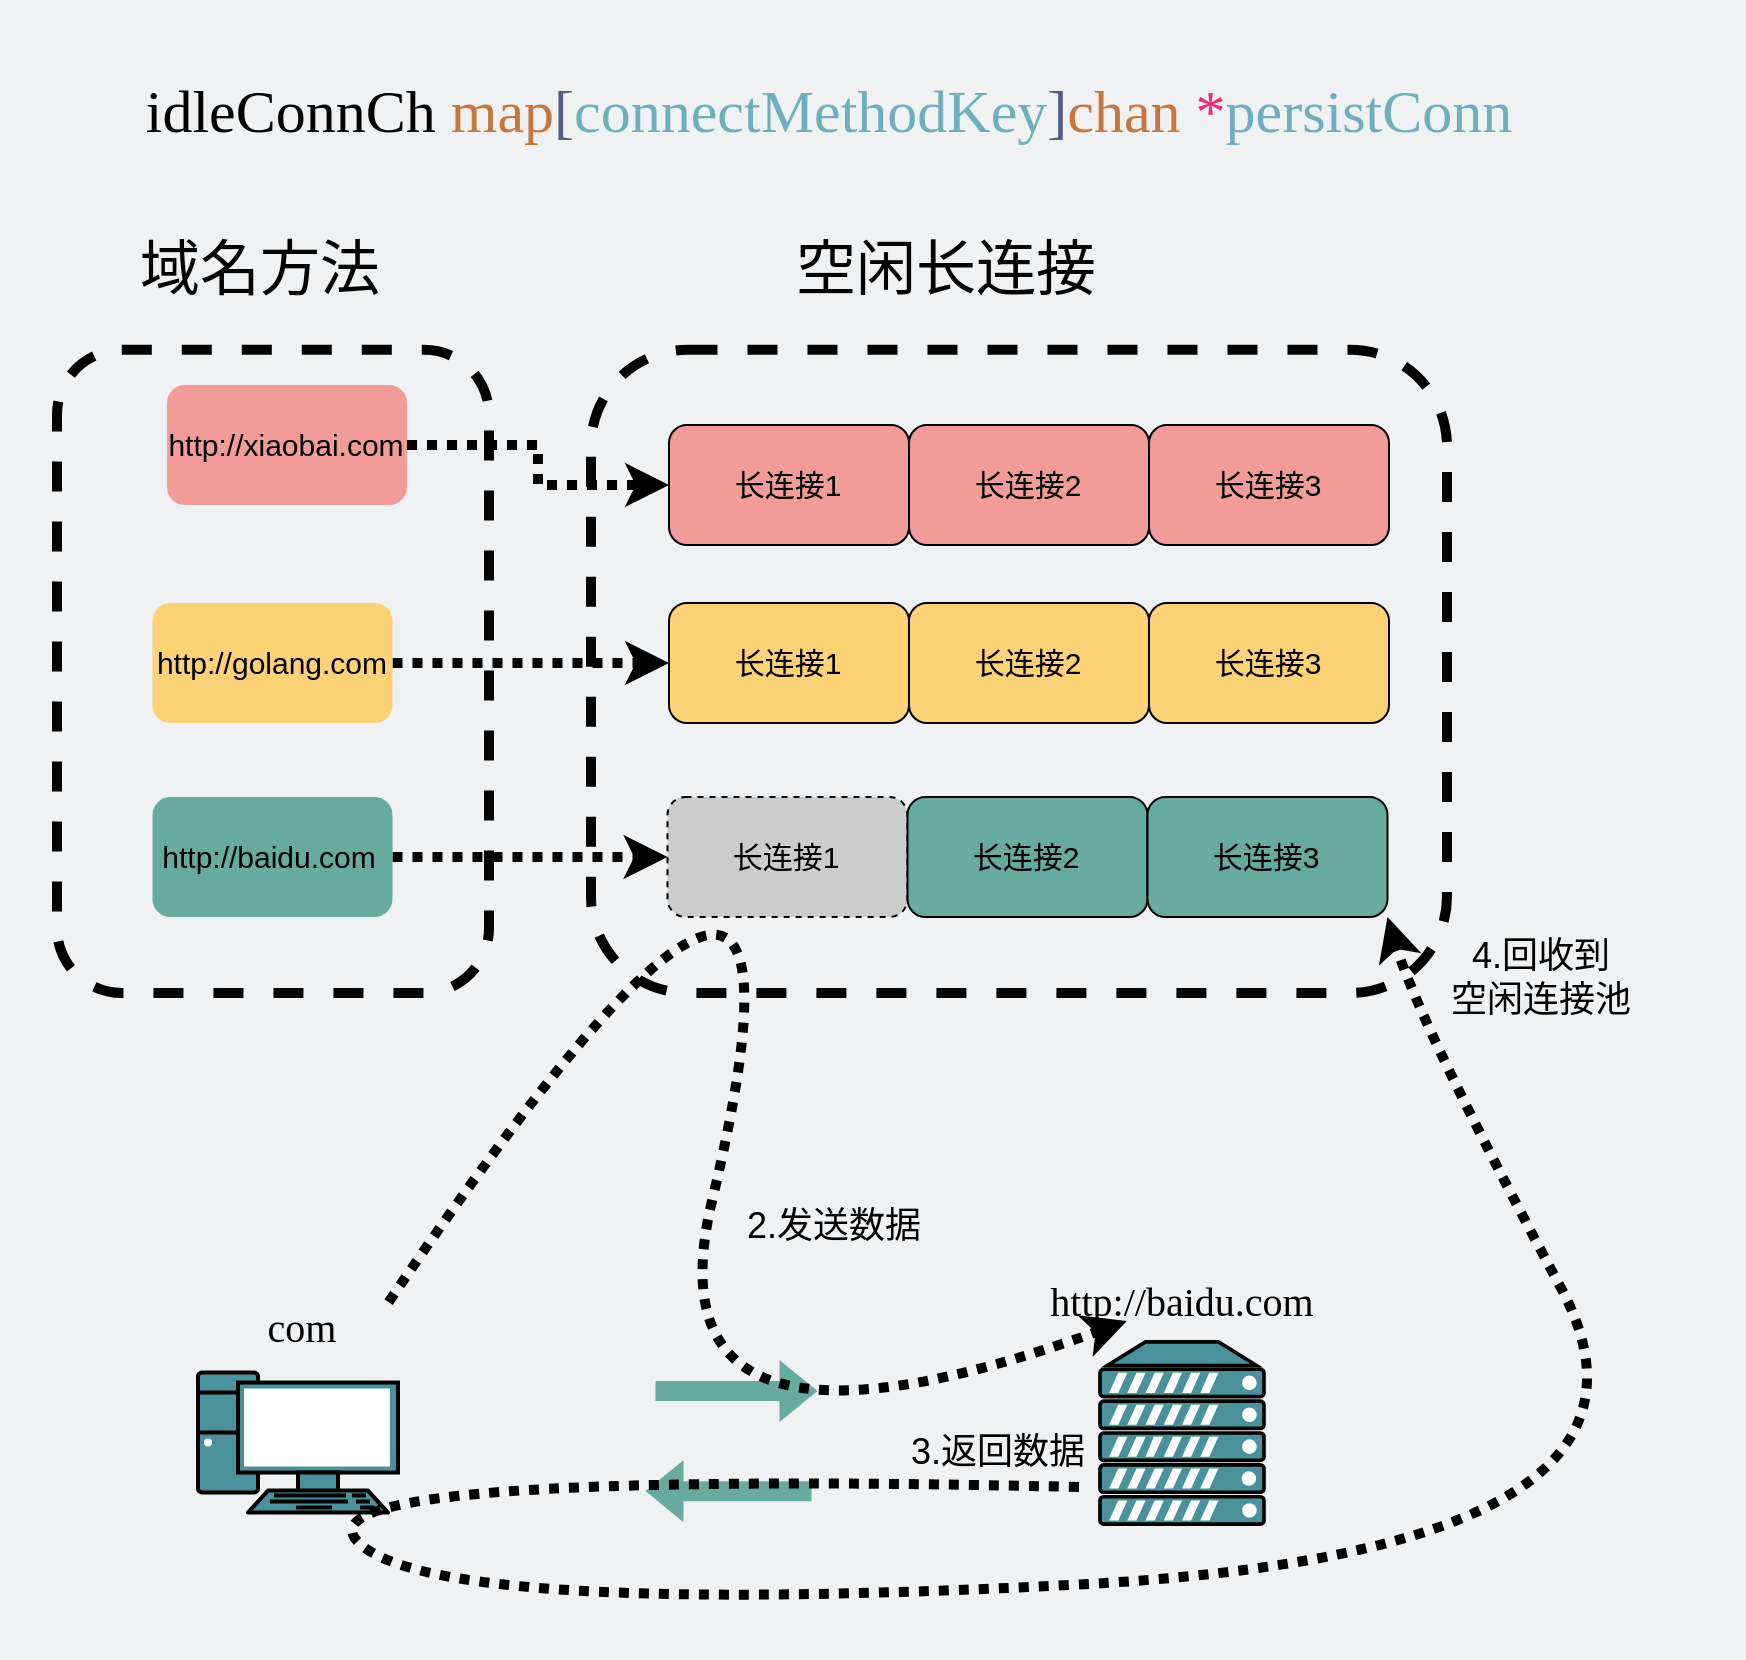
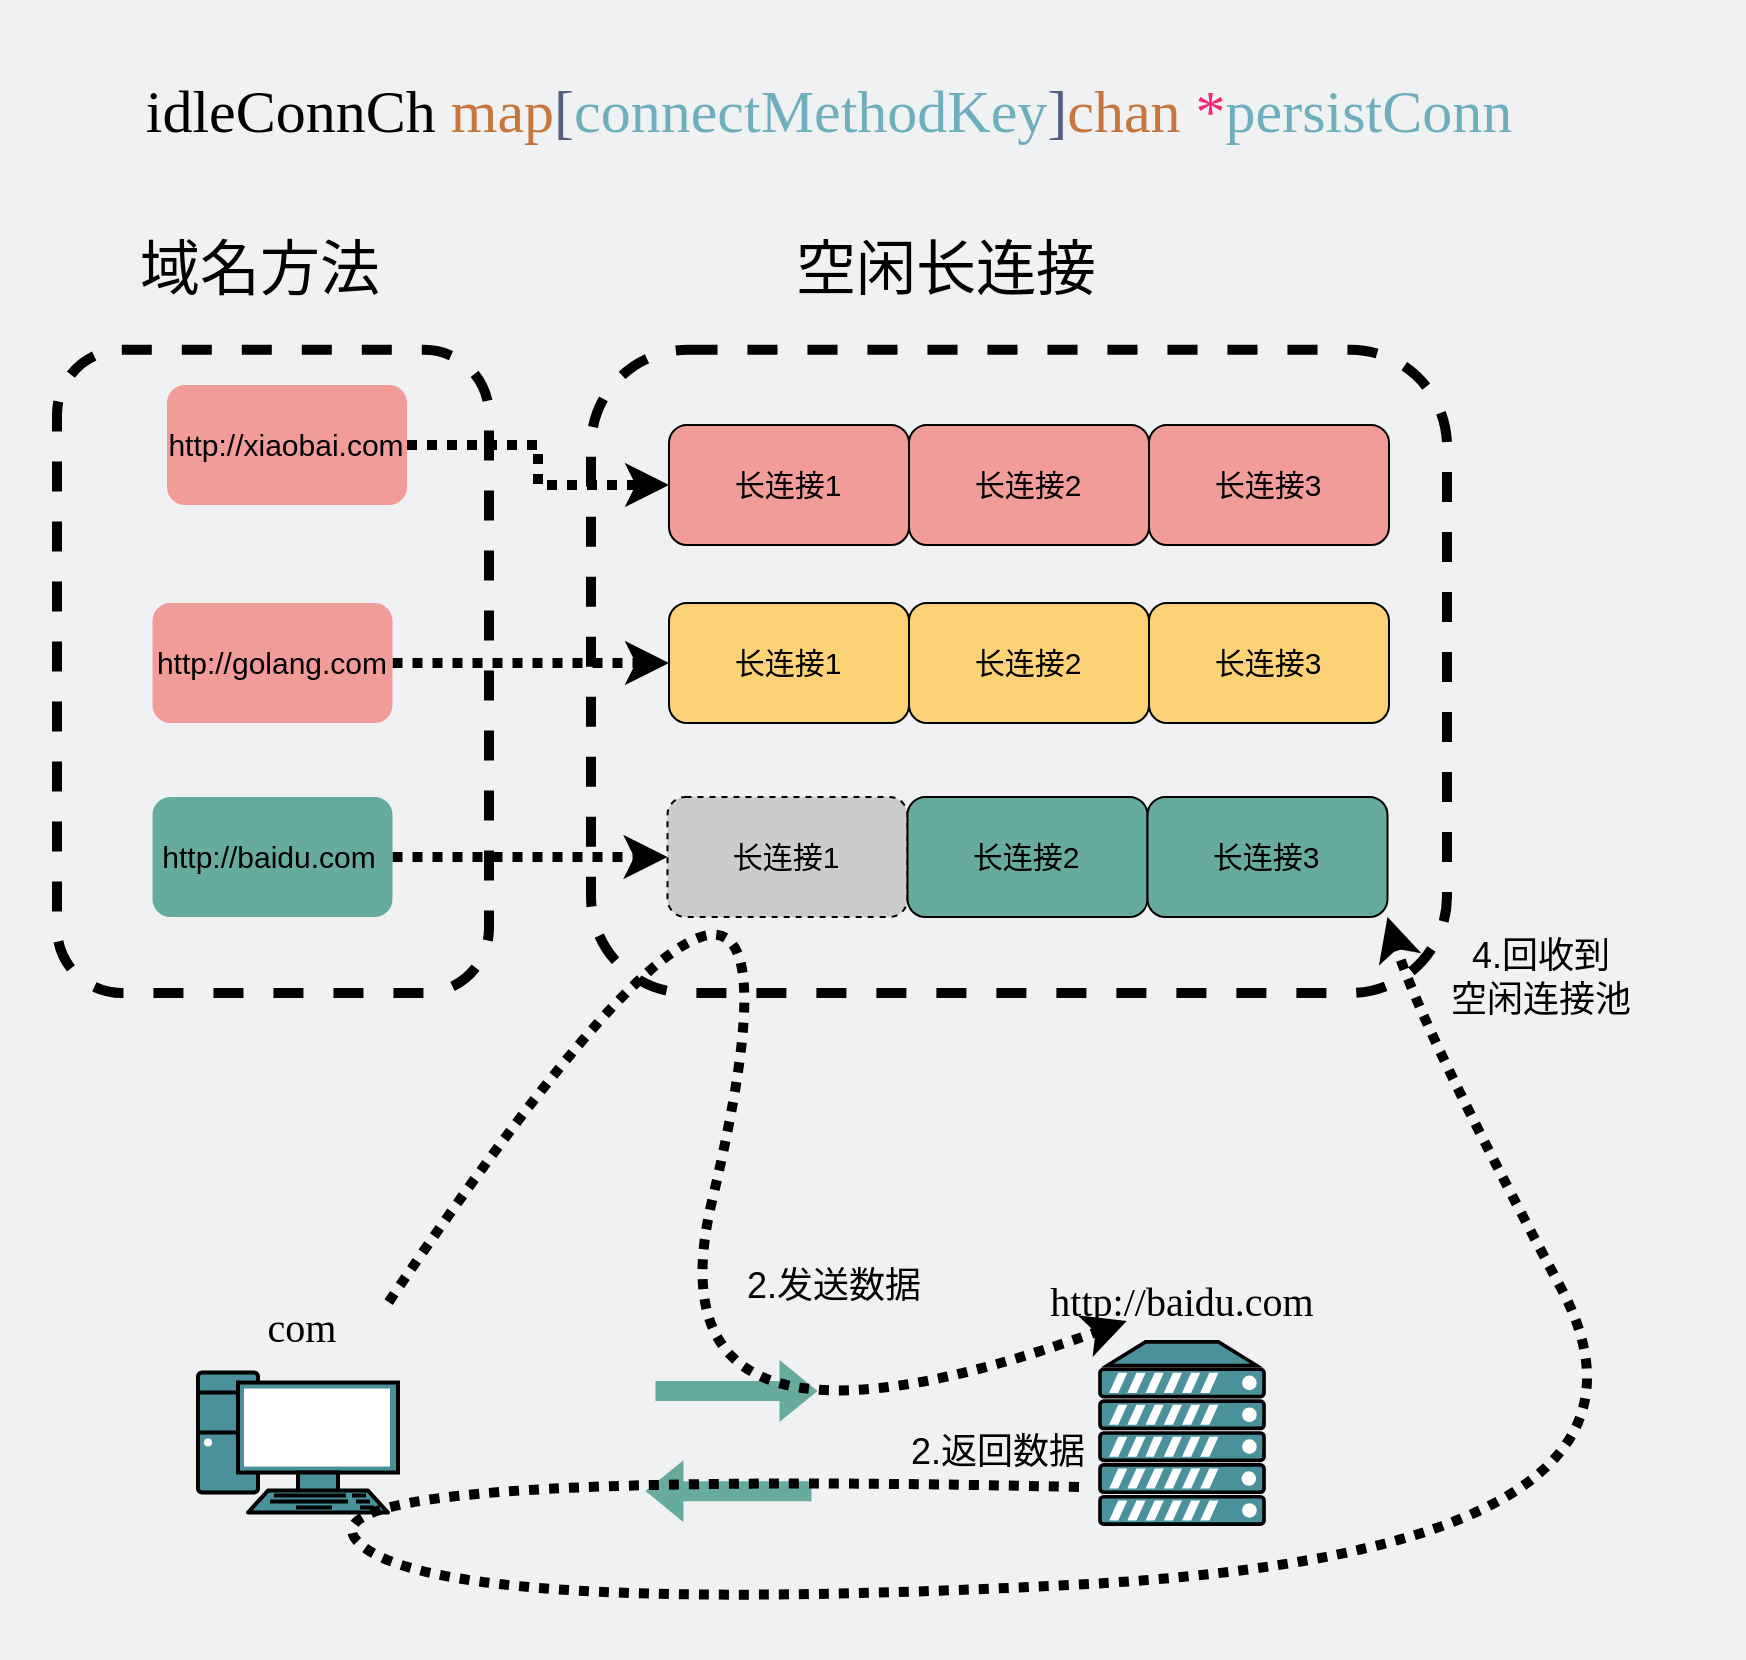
node "http://golang.com": fillcolor #fdd276 -> #f19c99
node "2.发送数据": moved (835, 1227) -> (835, 1287)
node "3.返回数据": label "3.返回数据" -> "2.返回数据"
